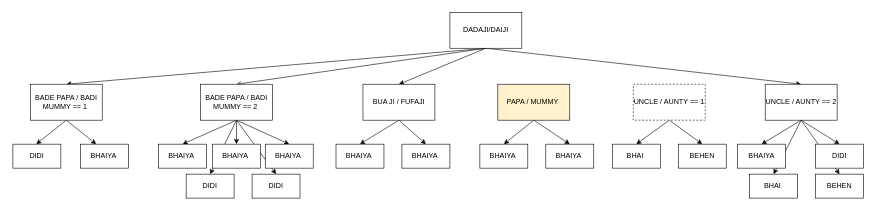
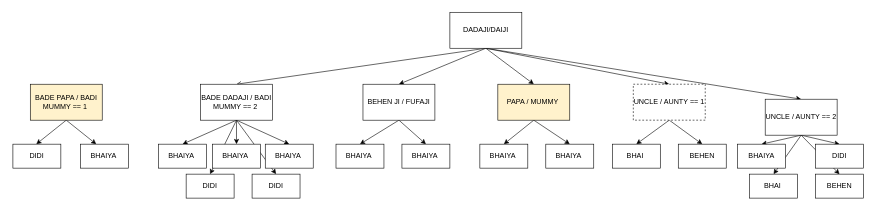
edge "DADAJI/DAIJI" -> "PAPA / MUMMY": added
edge "DADAJI/DAIJI" -> "BADE PAPA / BADI MUMMY == 1": removed
edge "DADAJI/DAIJI" -> "UNCLE / AUNTY == 1": added
node "BADE PAPA / BADI MUMMY == 1": fillcolor #ffffff -> #fff2cc
node "BADE PAPA / BADI MUMMY == 2": label "BADE PAPA / BADI MUMMY == 2" -> "BADE DADAJI / BADI MUMMY == 2"
node "BUA JI / FUFAJI": label "BUA JI / FUFAJI" -> "BEHEN JI / FUFAJI"
node "UNCLE / AUNTY == 2": moved (801, 102) -> (801, 117)
